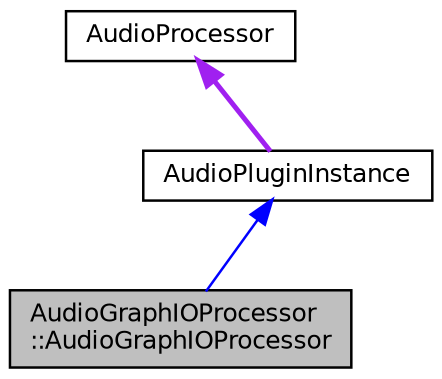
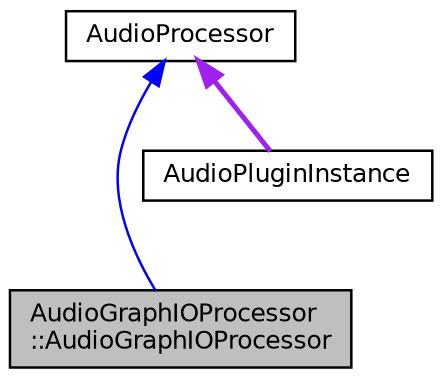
edge "AudioGraphIOProcessor ::AudioGraphIOProcessor" -> "AudioPluginInstance": now "AudioGraphIOProcessor ::AudioGraphIOProcessor" -> "AudioProcessor"
